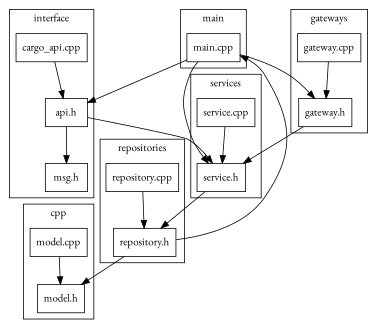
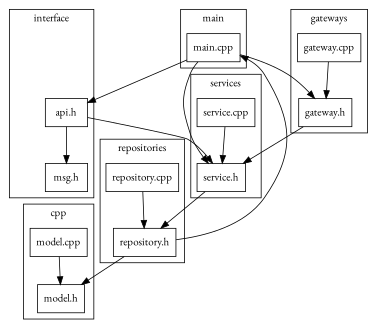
node "cargo_api.cpp": removed
